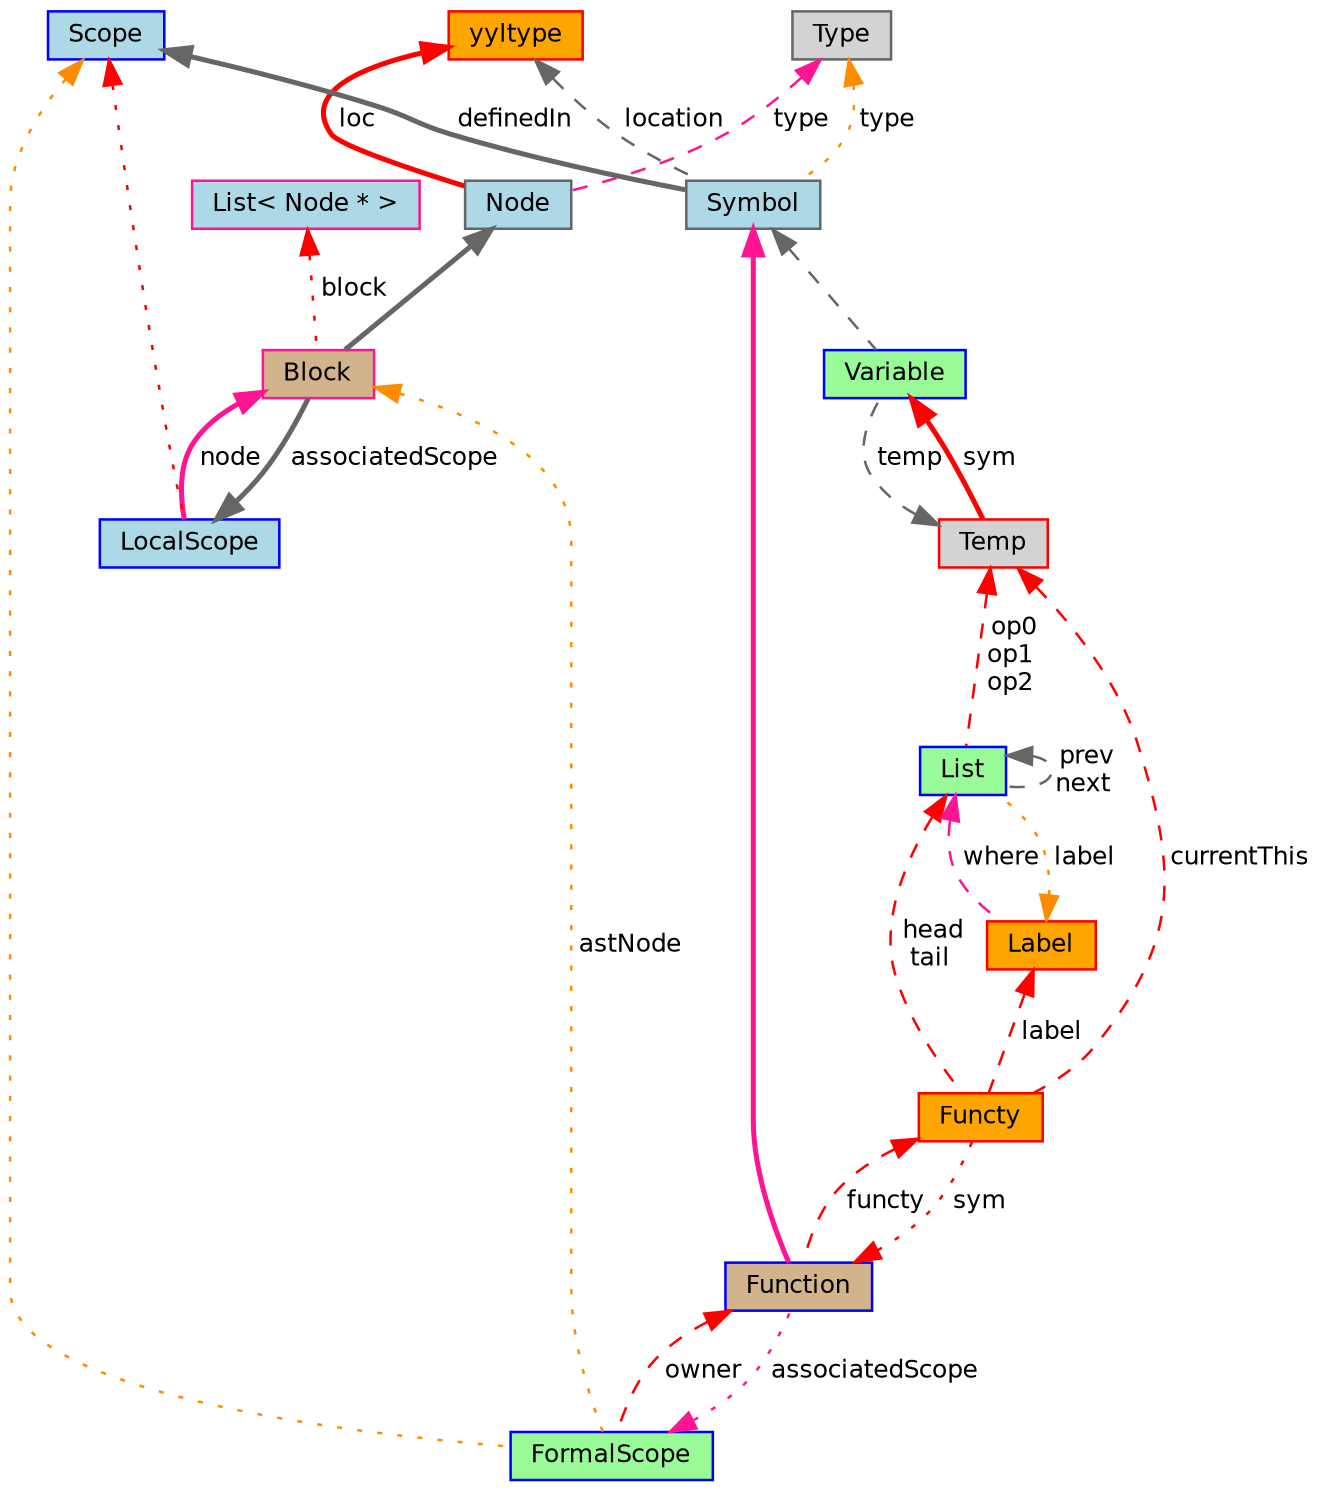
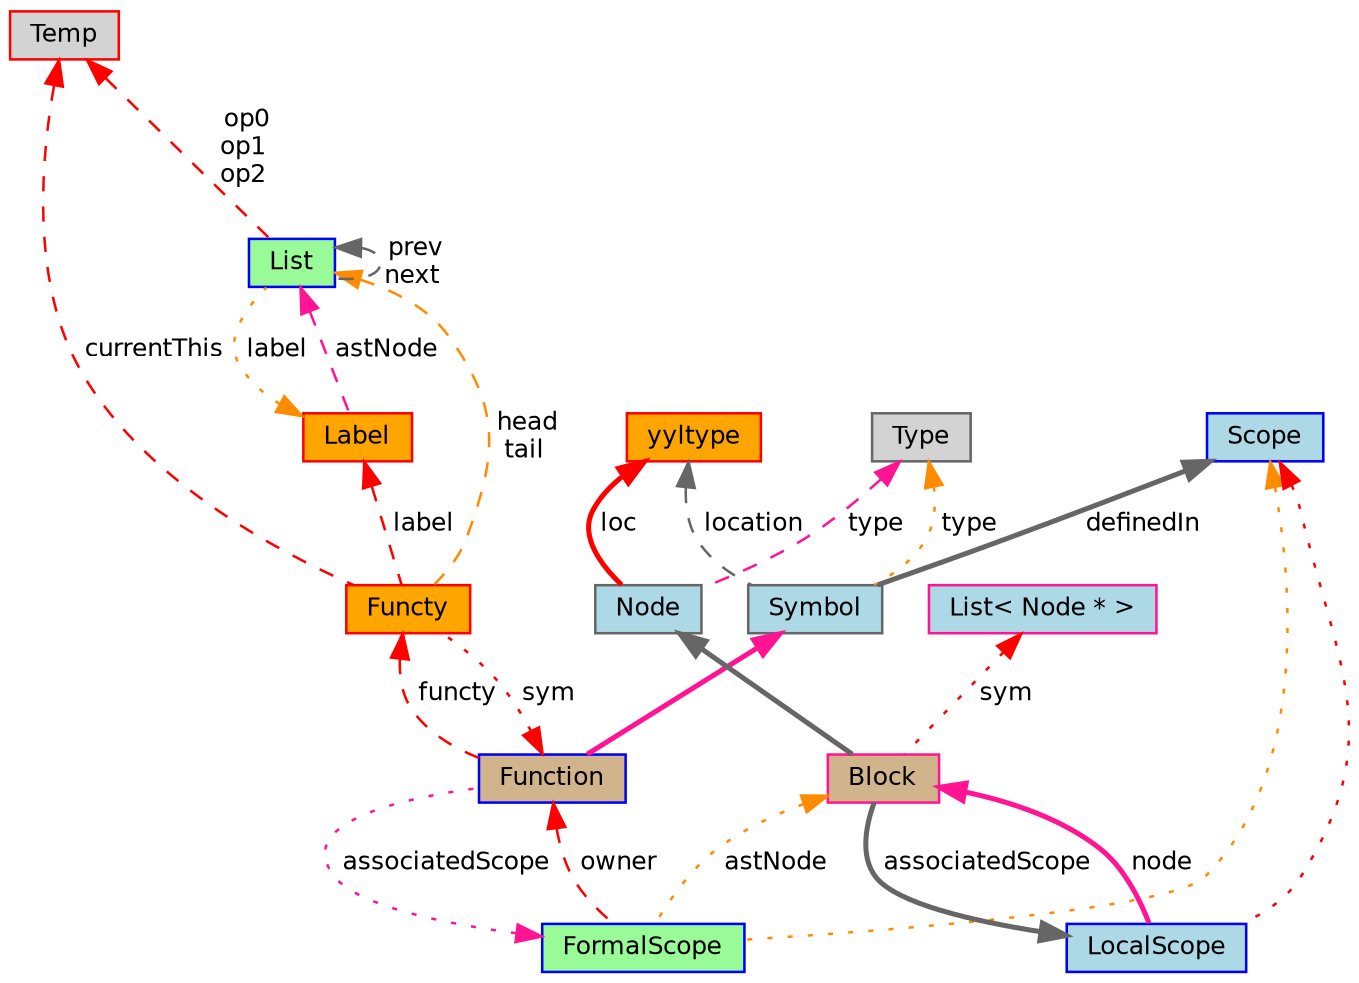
edge "Block" -> "List< Node * >": label " block" -> " sym"
node "Variable": removed
edge "Label" -> "List": label " where" -> " astNode"
edge "Functy" -> "List": color red -> darkorange
